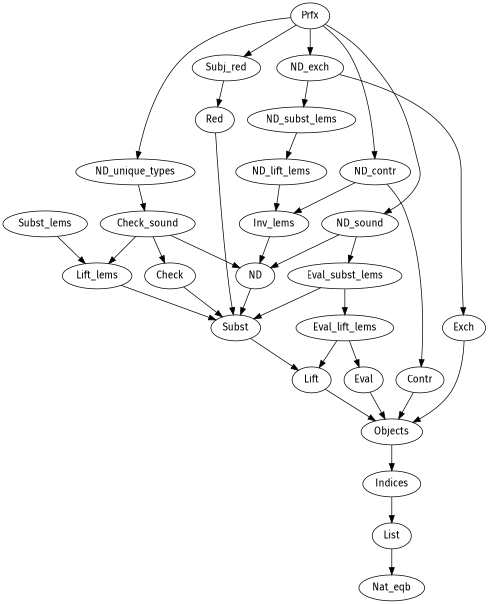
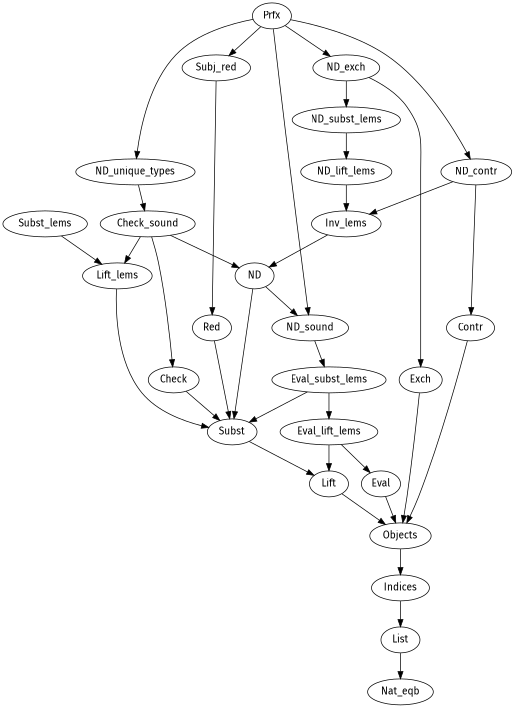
edge "ND_sound" -> "ND": reversed
